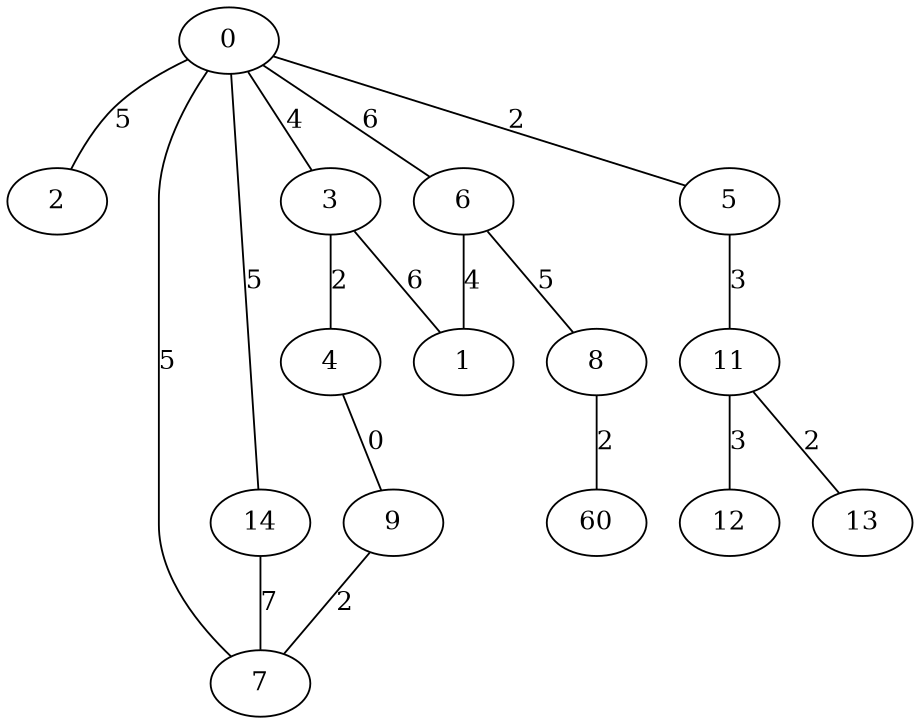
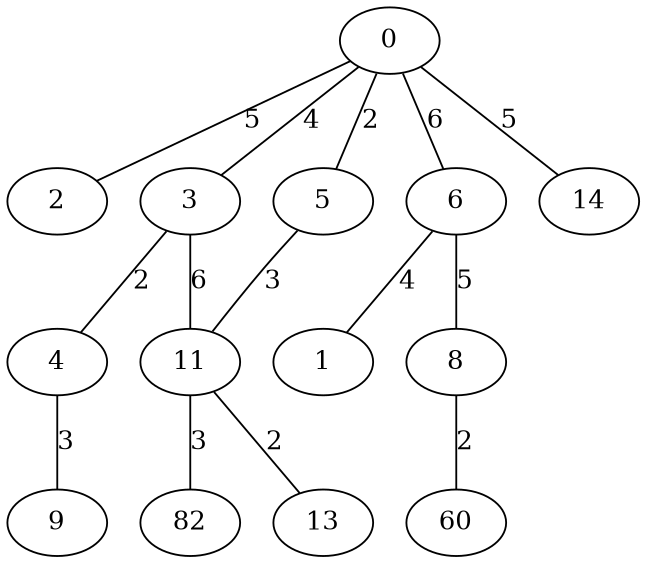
edge "3" -- "1": now "3" -- "11"
edge "4" -- "9": label "0" -> "3"
node "12": label "12" -> "82"
node "7": removed
